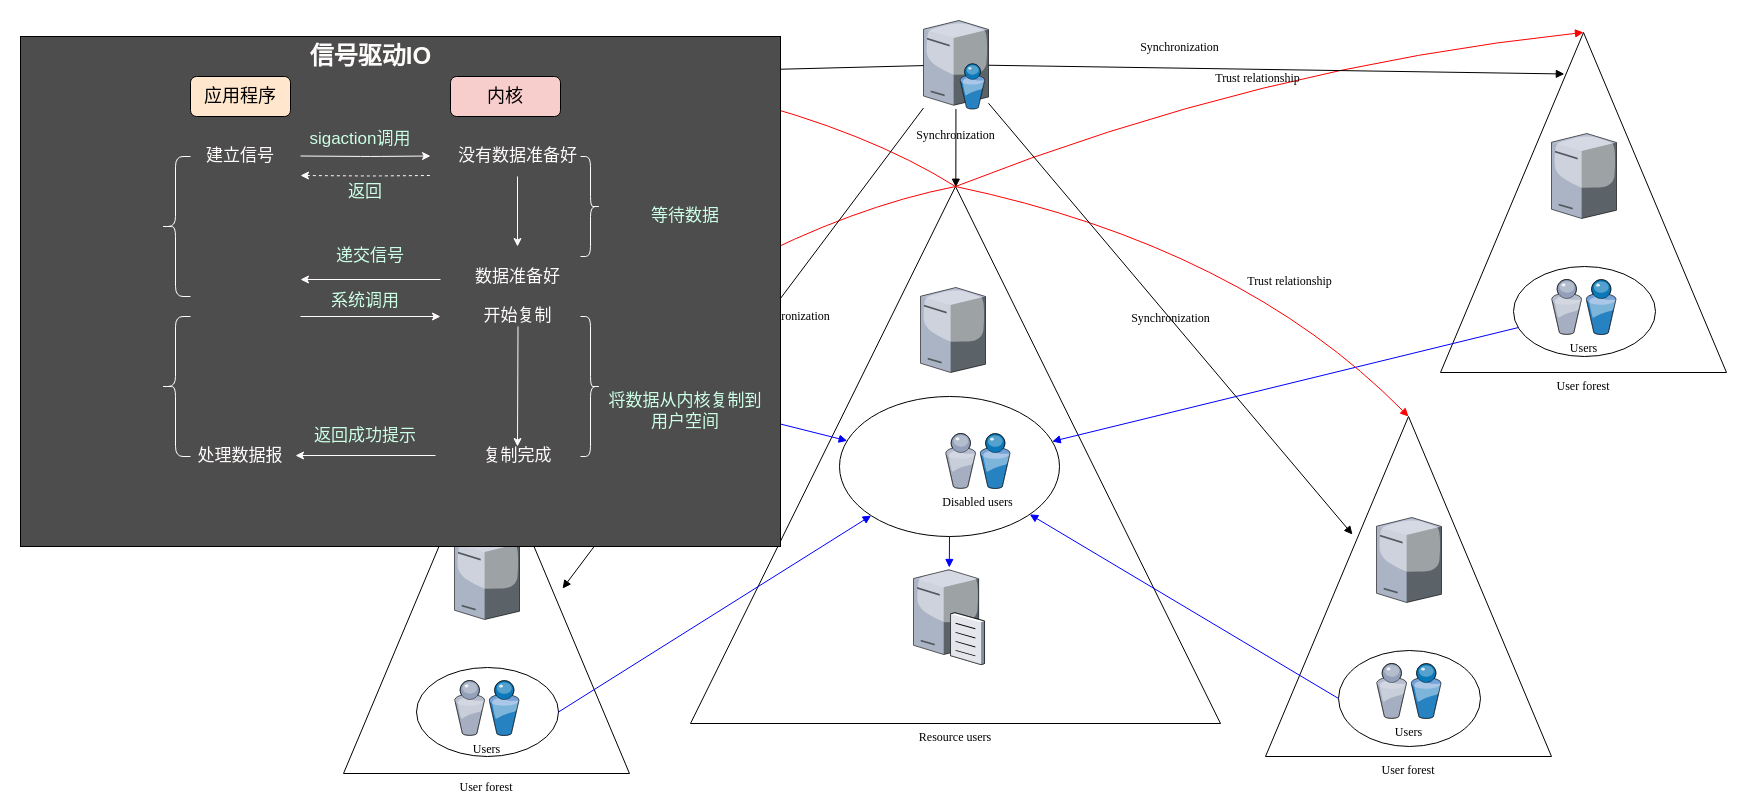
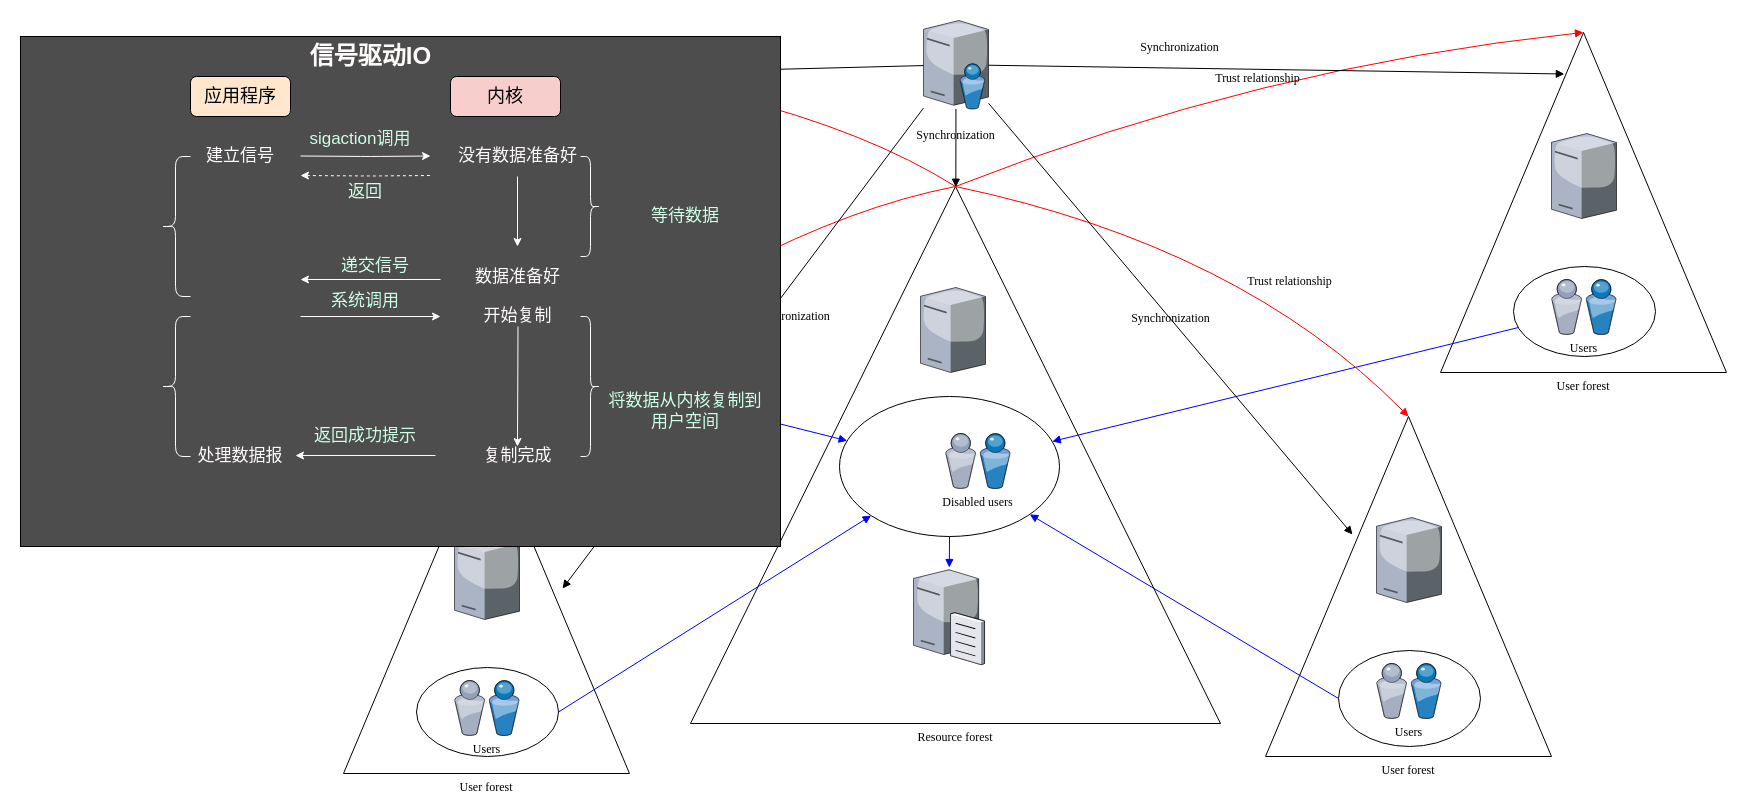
node "递交信号": moved (371, 257) -> (376, 267)
node "Resource users": label "Resource users" -> "Resource forest"
